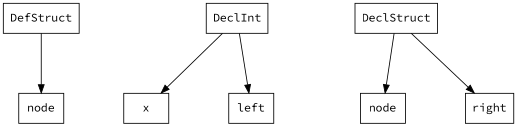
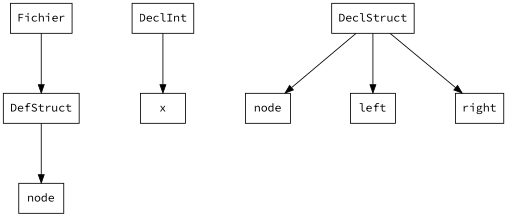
node "Fichier": added
edge "DeclInt" -> "left": now "DeclStruct" -> "left"
